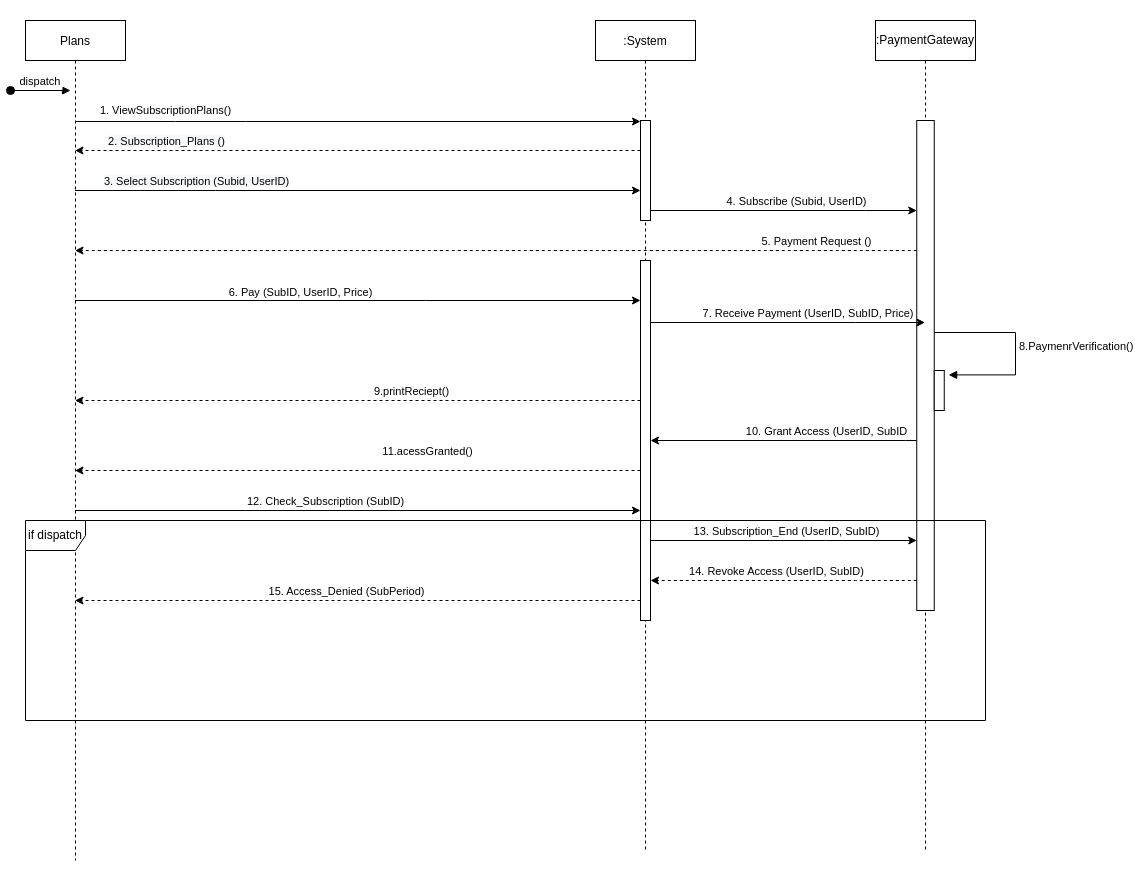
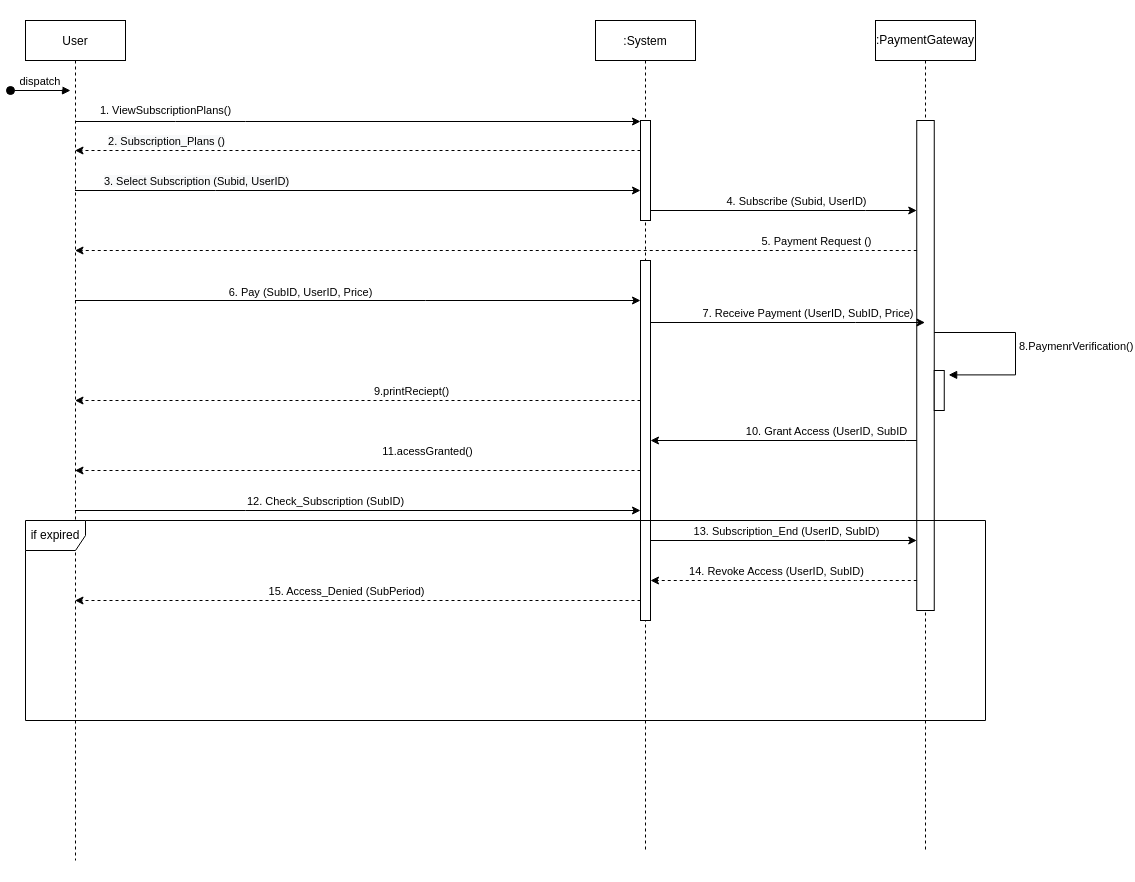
node "Plans": label "Plans" -> "User"
node "if dispatch": label "if dispatch" -> "if expired"
